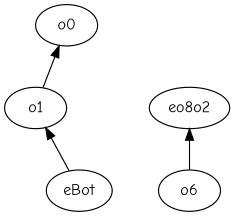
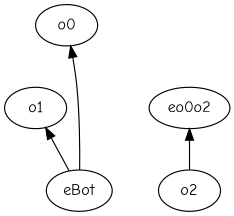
edge "o1" -> "o0": now "eBot" -> "o0"
node "eo8o2": label "eo8o2" -> "eo0o2"
node "o6": label "o6" -> "o2"
